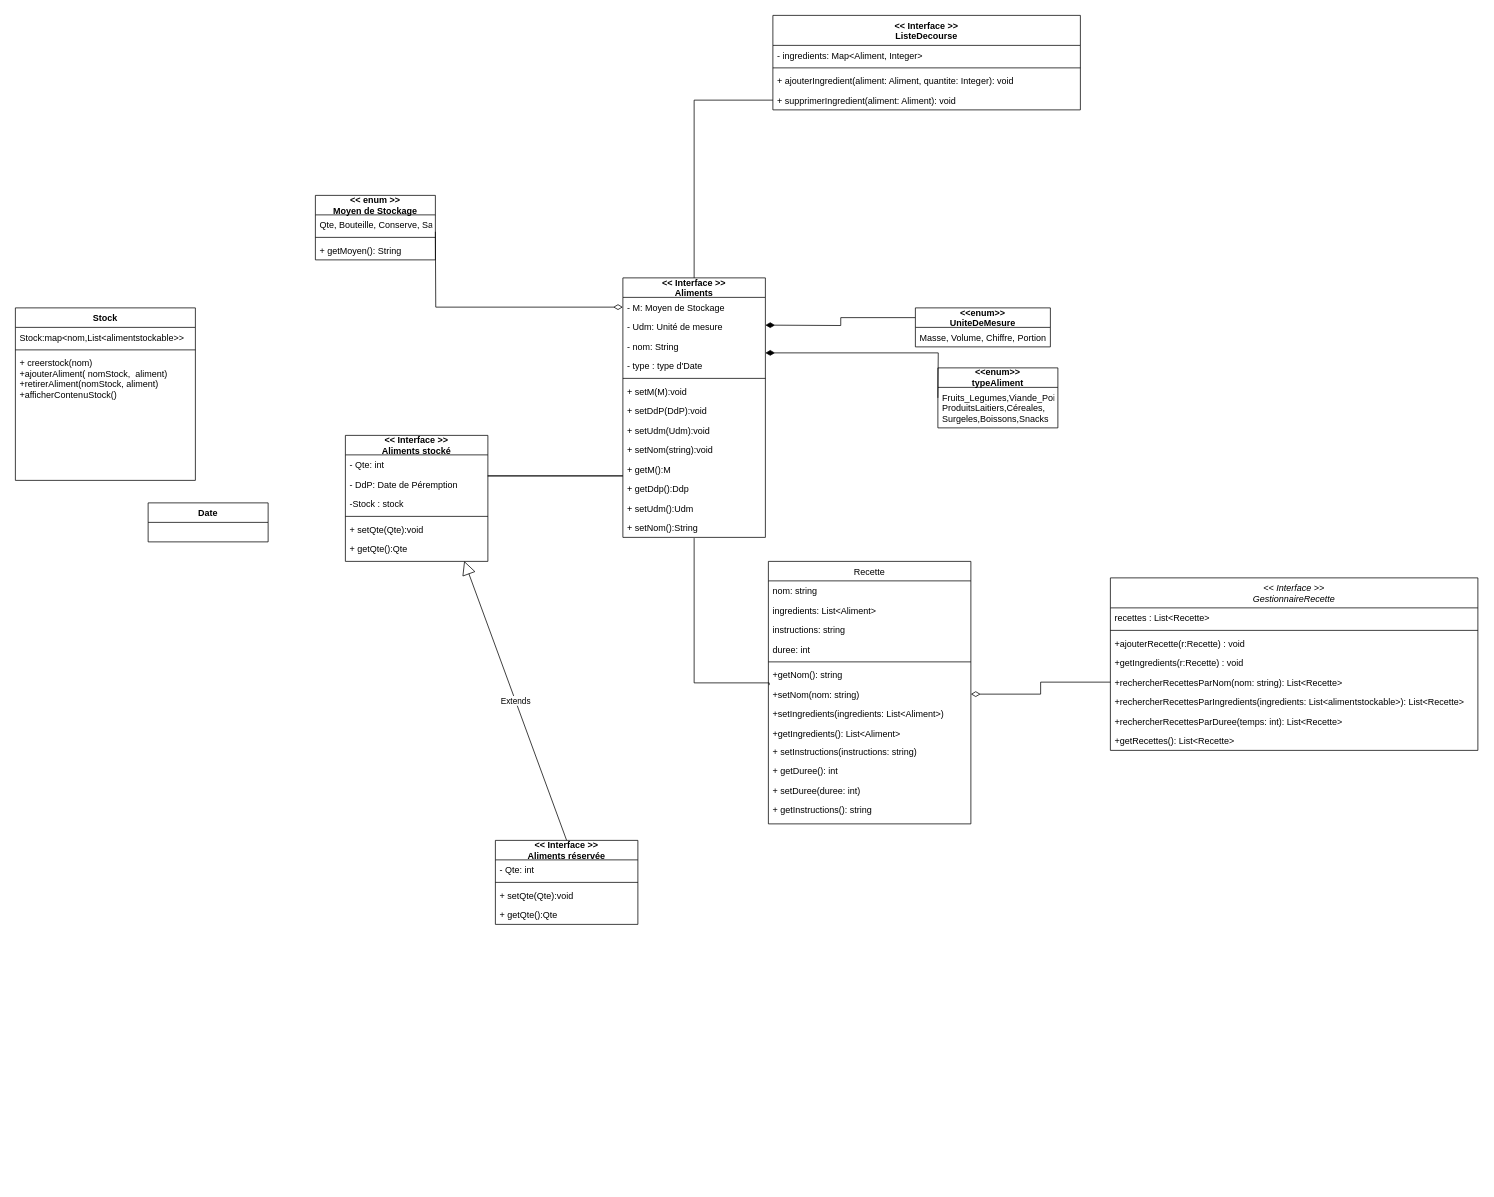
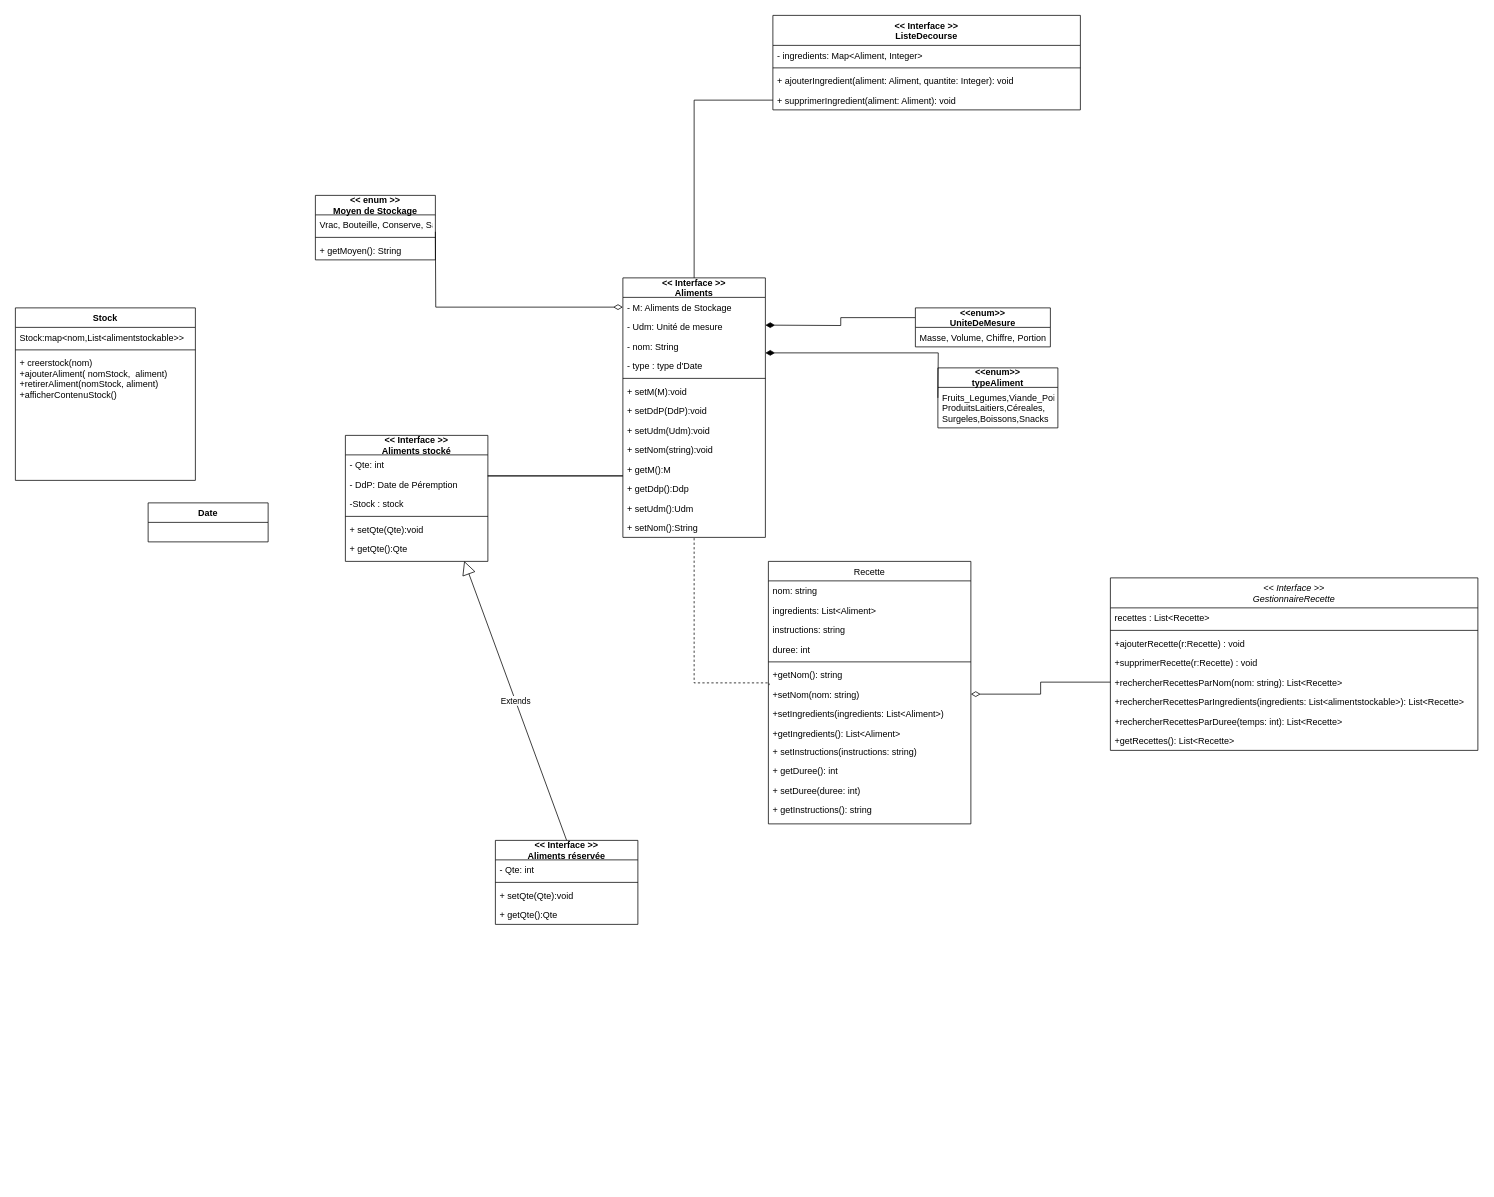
node "Qte, Bouteille, Conserve, Sachet": label "Qte, Bouteille, Conserve, Sachet" -> "Vrac, Bouteille, Conserve, Sachet"
node "- M: Moyen de Stockage": label "- M: Moyen de Stockage" -> "- M: Aliments de Stockage"
edge "+ setNom():String" -- "+setNom(nom: string)": style solid -> dashed
node "+getIngredients(r:Recette) : void": label "+getIngredients(r:Recette) : void" -> "+supprimerRecette(r:Recette) : void"
